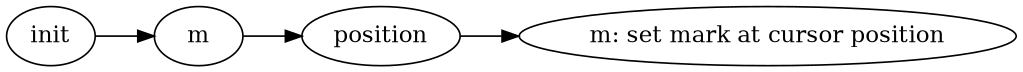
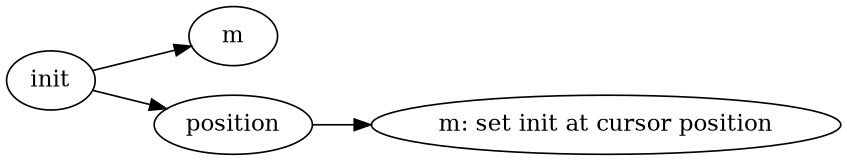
edge "m" -> "position": now "init" -> "position"
node "m: set mark at cursor position": label "m: set mark at cursor position" -> "m: set init at cursor position"
